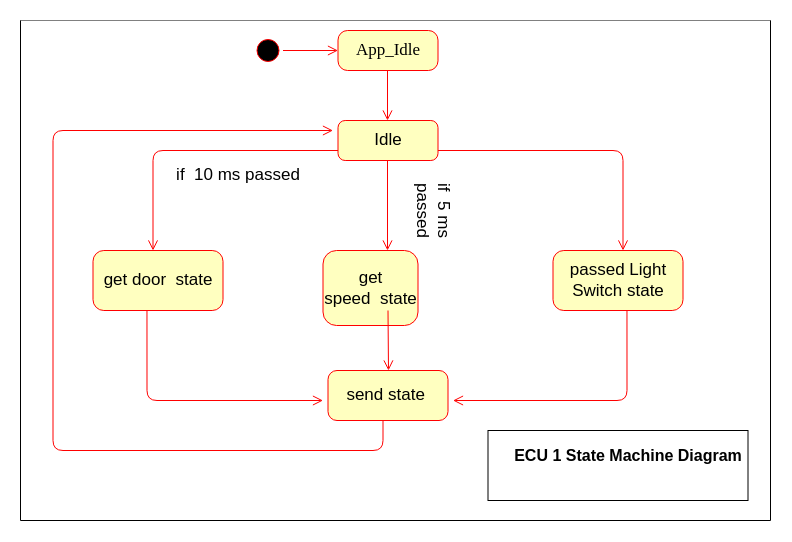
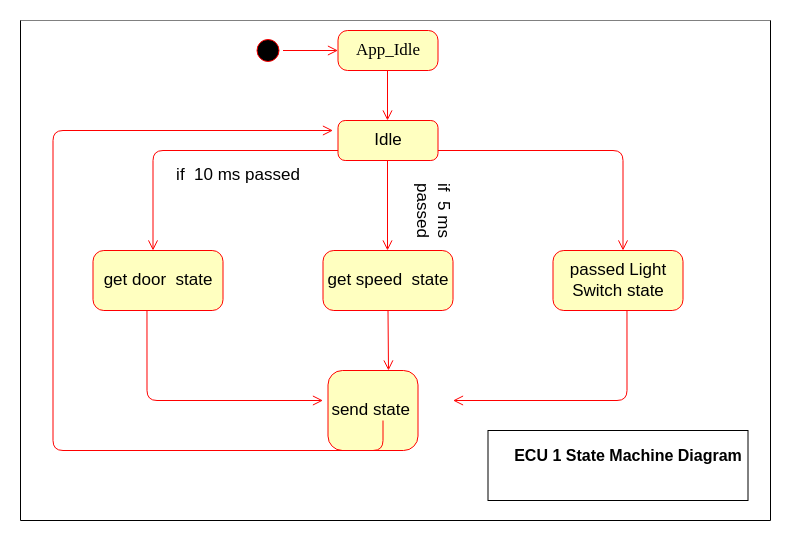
node "get speed state": size 95x75 -> 130x60
node "send state": size 120x50 -> 90x80
